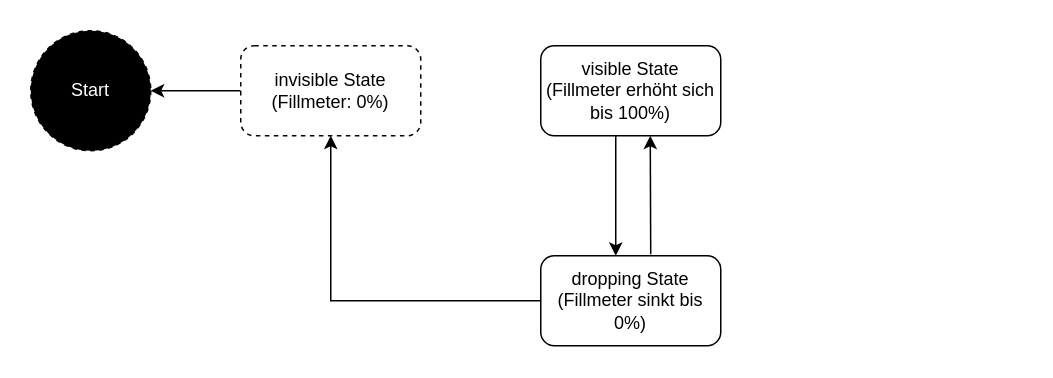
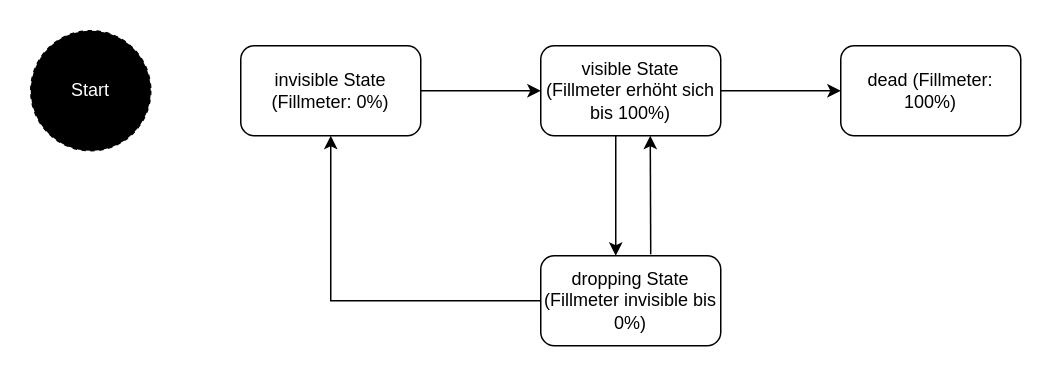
edge "invisible State (Fillmeter: 0%)" -> "Start": now "invisible State (Fillmeter: 0%)" -> "visible State (Fillmeter erhöht sich bis 100%)"
node "invisible State (Fillmeter: 0%)": style dashed -> solid
edge "visible State (Fillmeter erhöht sich bis 100%)" -> "dead (Fillmeter: 100%)": added
node "dead (Fillmeter: 100%)": added
node "dropping State (Fillmeter sinkt bis 0%)": label "dropping State (Fillmeter sinkt bis 0%)" -> "dropping State (Fillmeter invisible bis 0%)"
